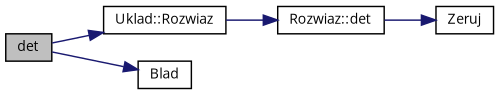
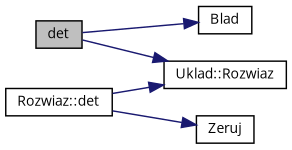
edge "Uklad::Rozwiaz" -> "Rozwiaz::det": reversed
